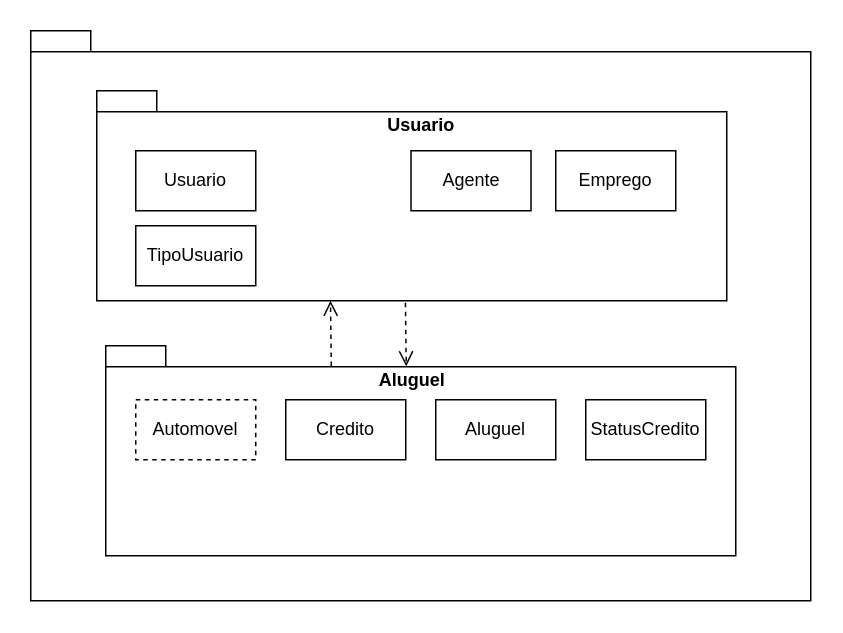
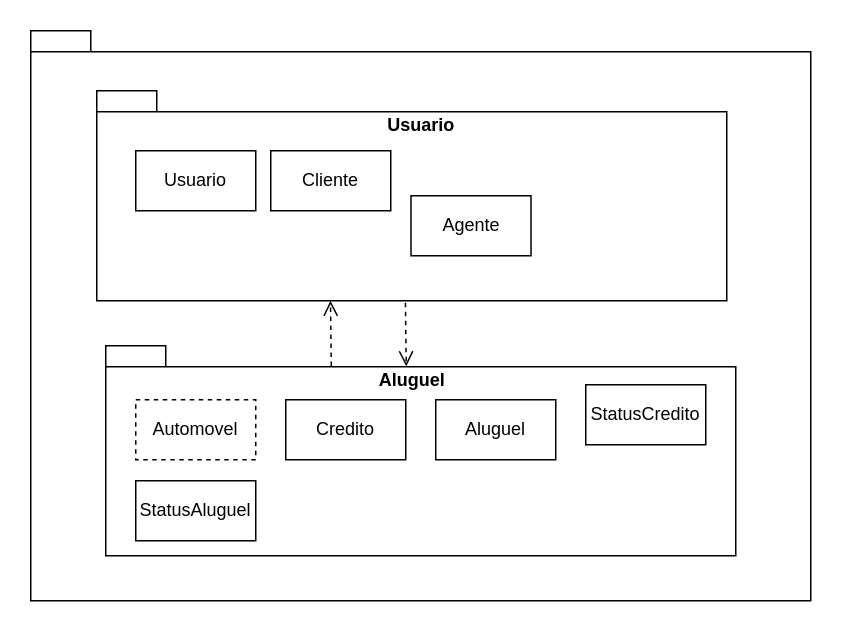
node "Cliente": added
node "Agente": moved (471, 181) -> (471, 226)
node "Emprego": removed
node "TipoUsuario": removed
node "StatusCredito": moved (646, 430) -> (646, 415)
node "StatusAluguel": added
